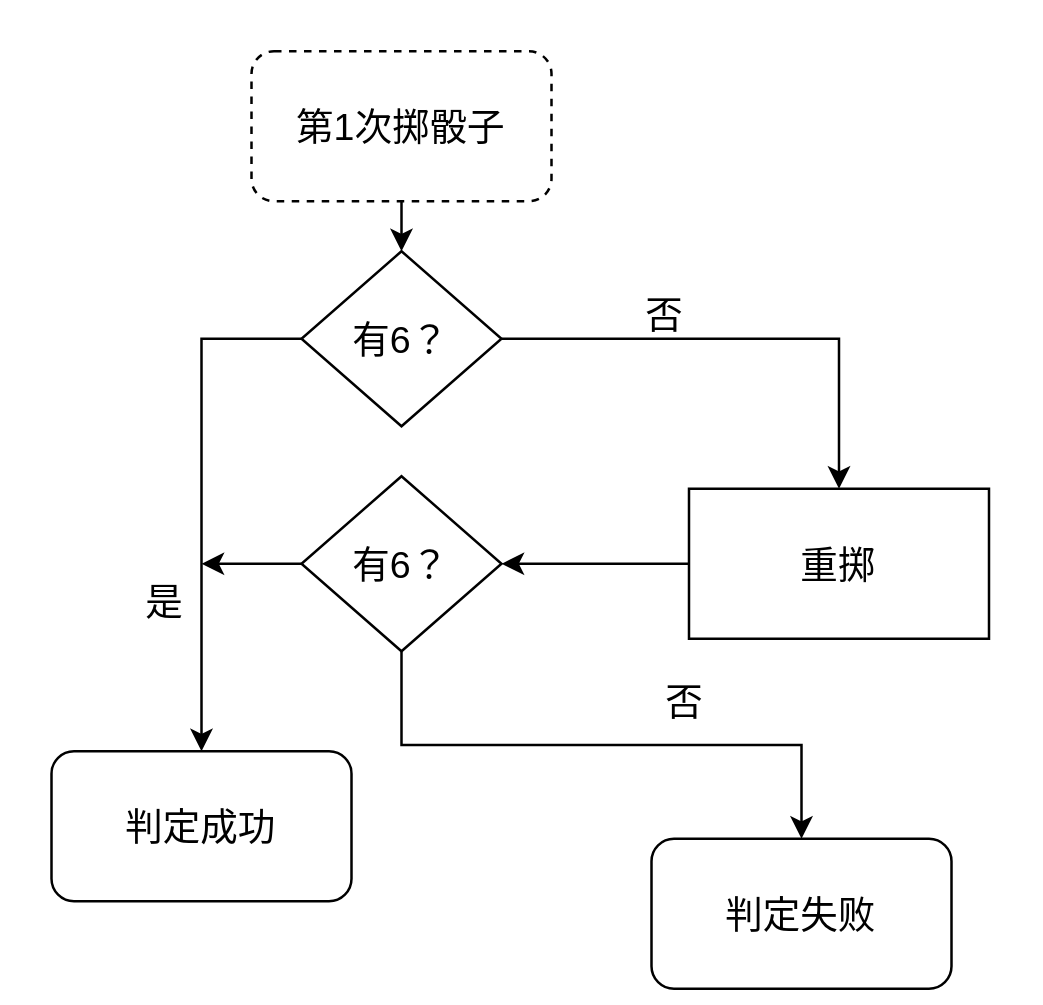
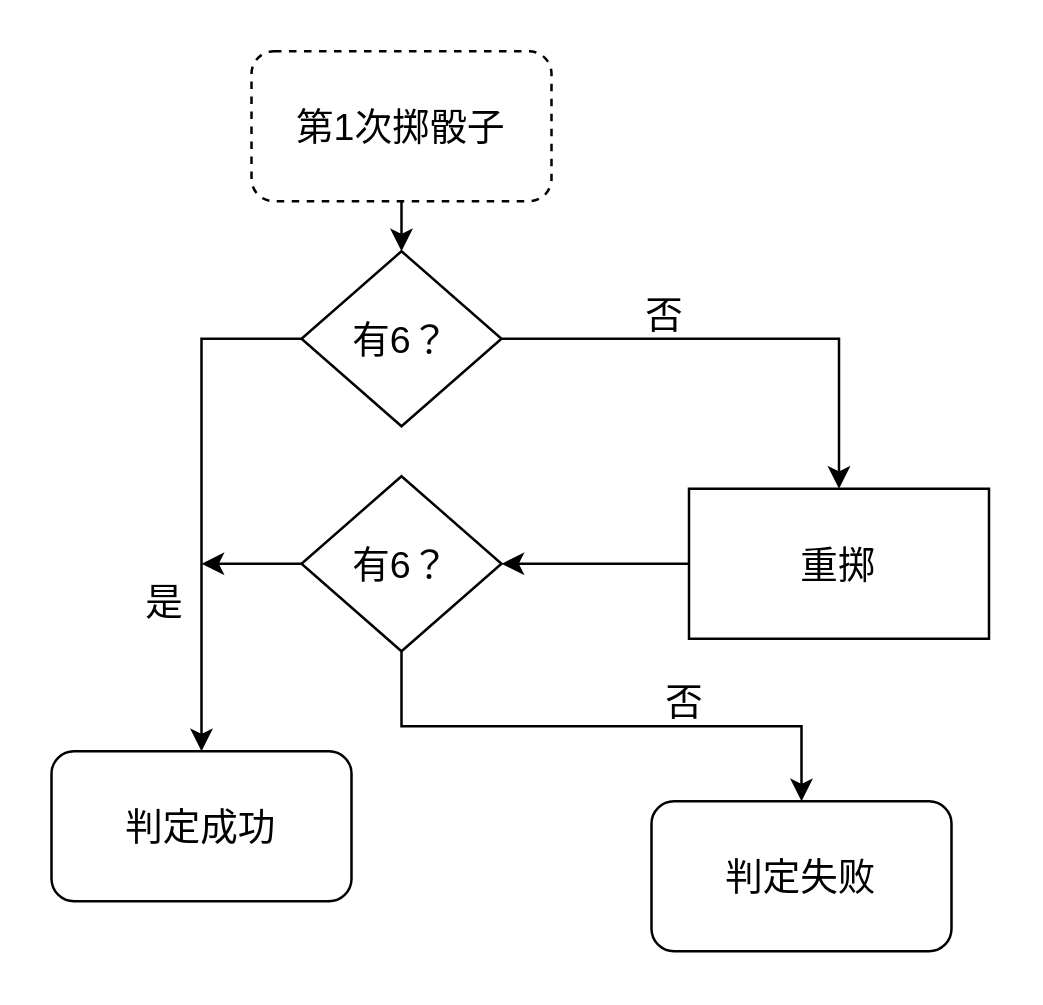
node "判定失败": moved (801, 914) -> (801, 876)
